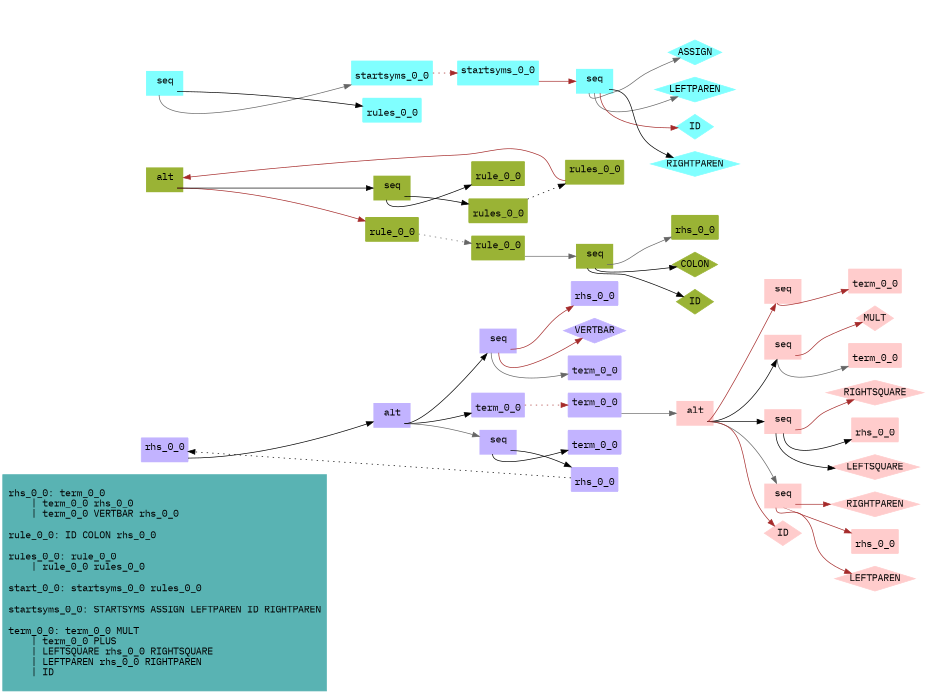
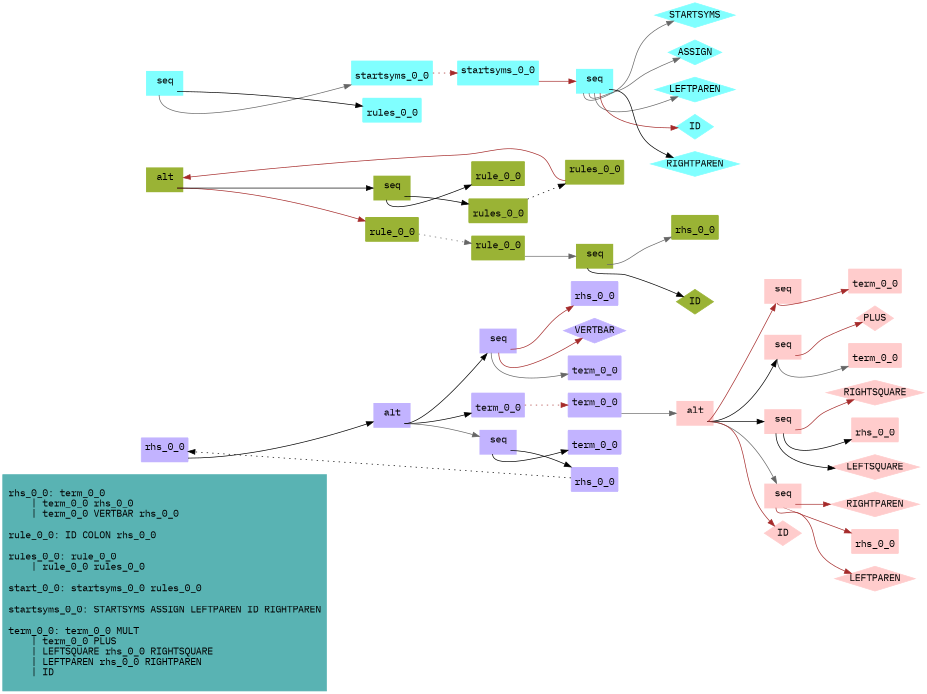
node "STARTSYMS": added
node "COLON": removed
node "MULT": label "MULT" -> "PLUS"
